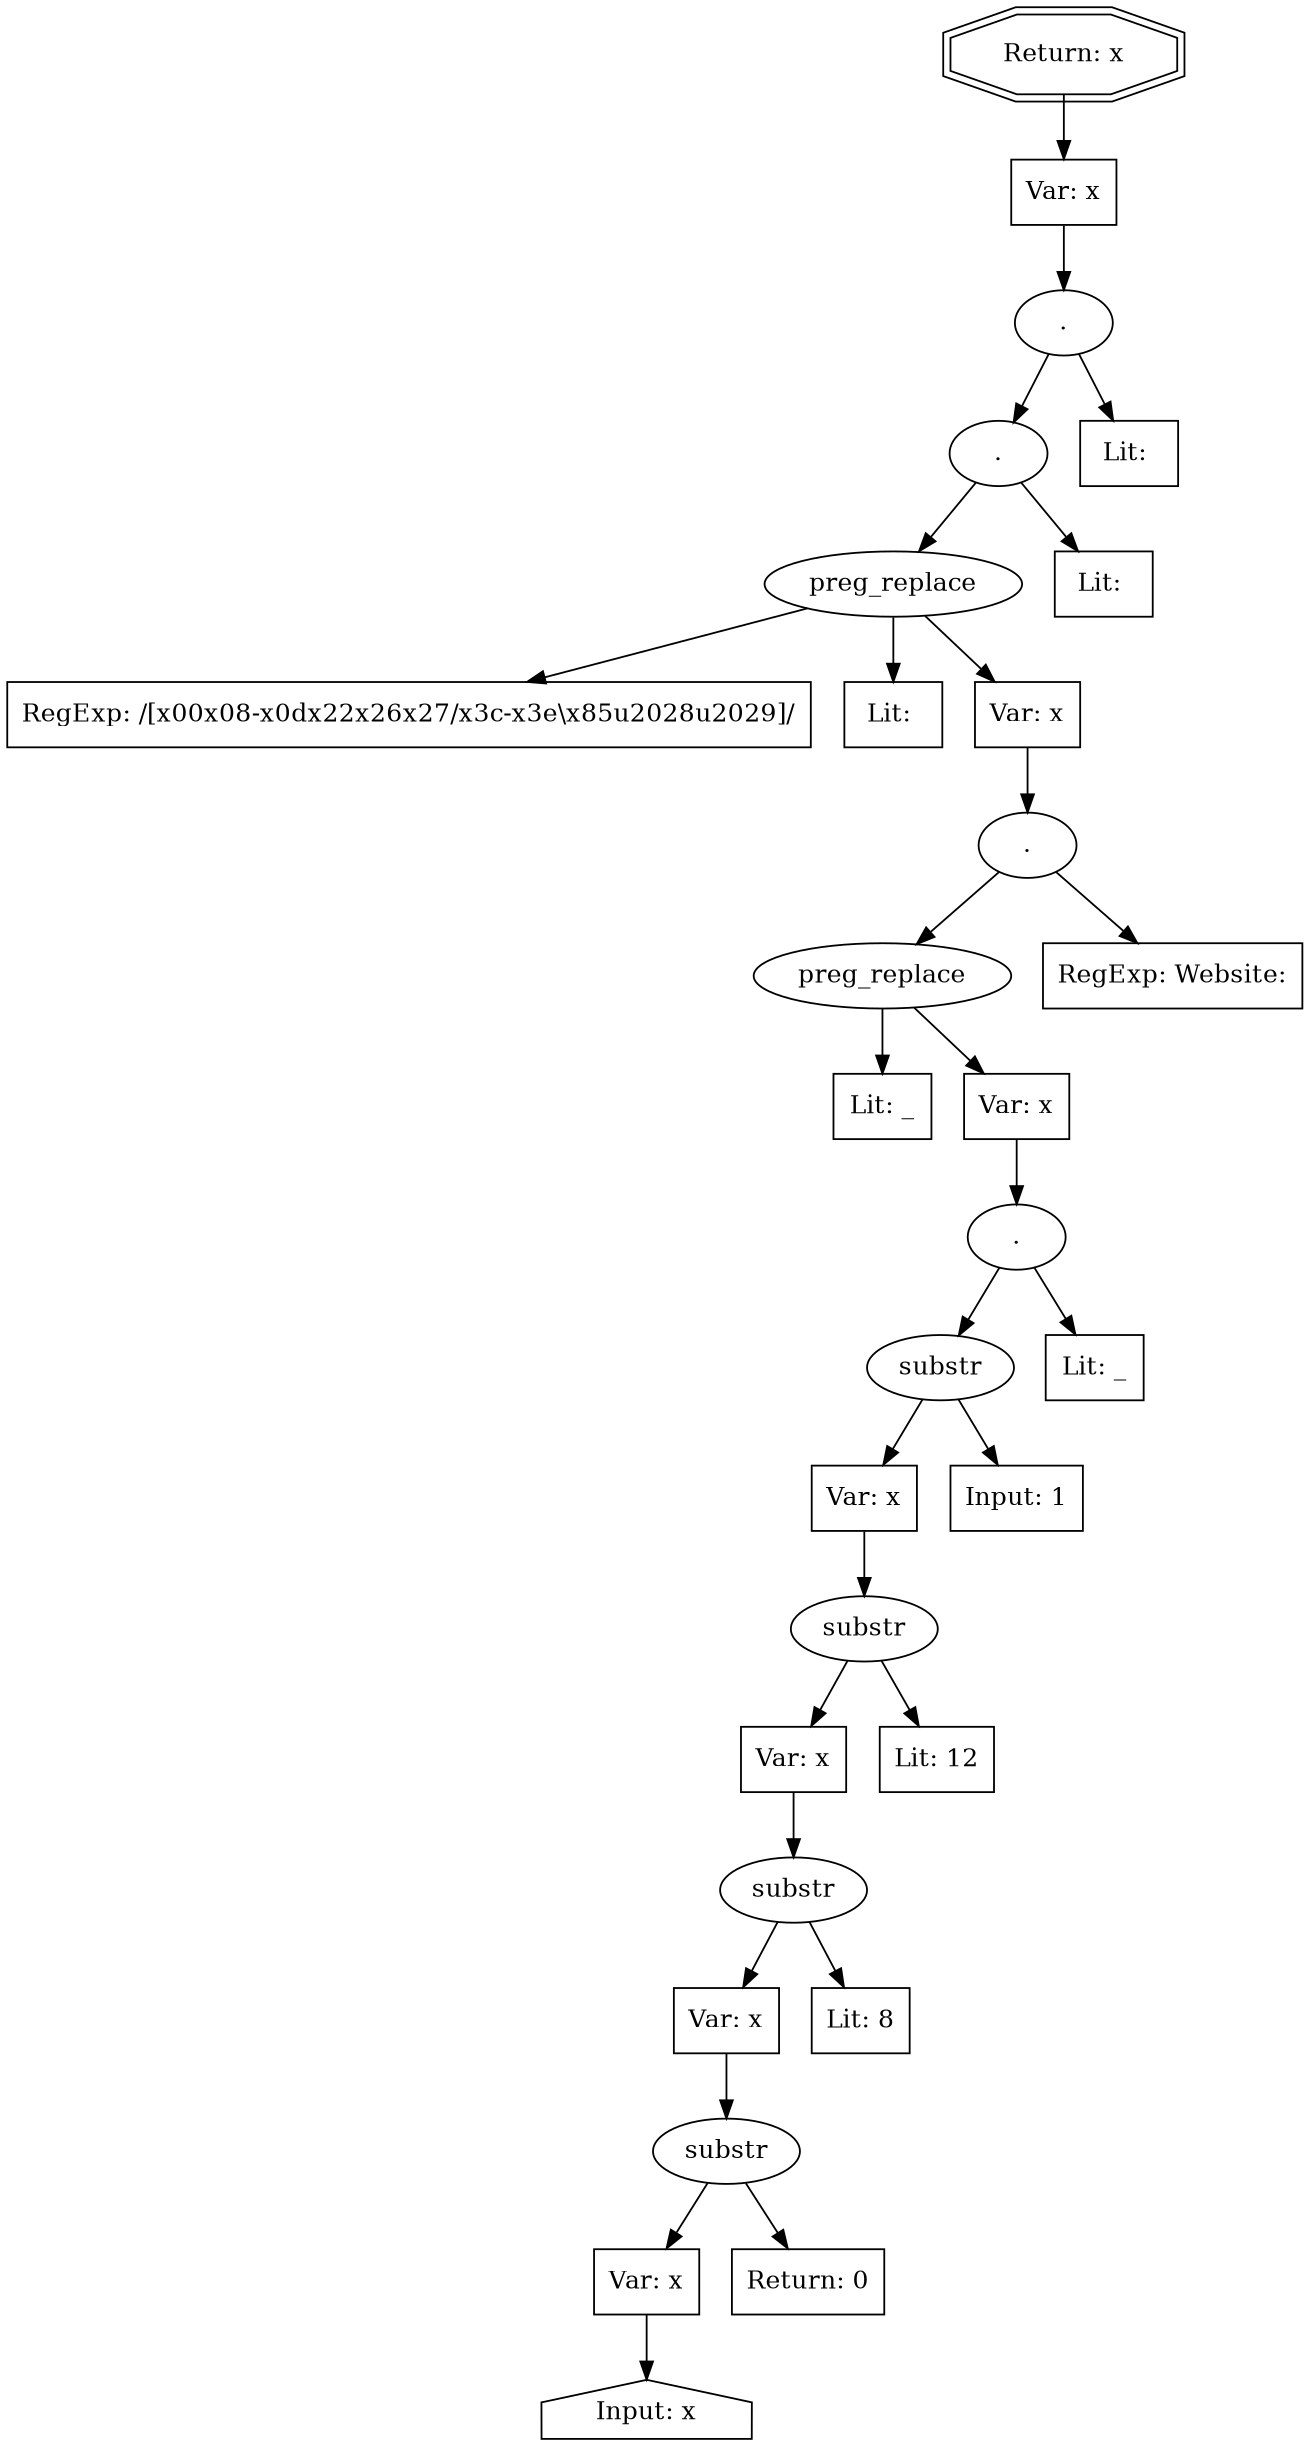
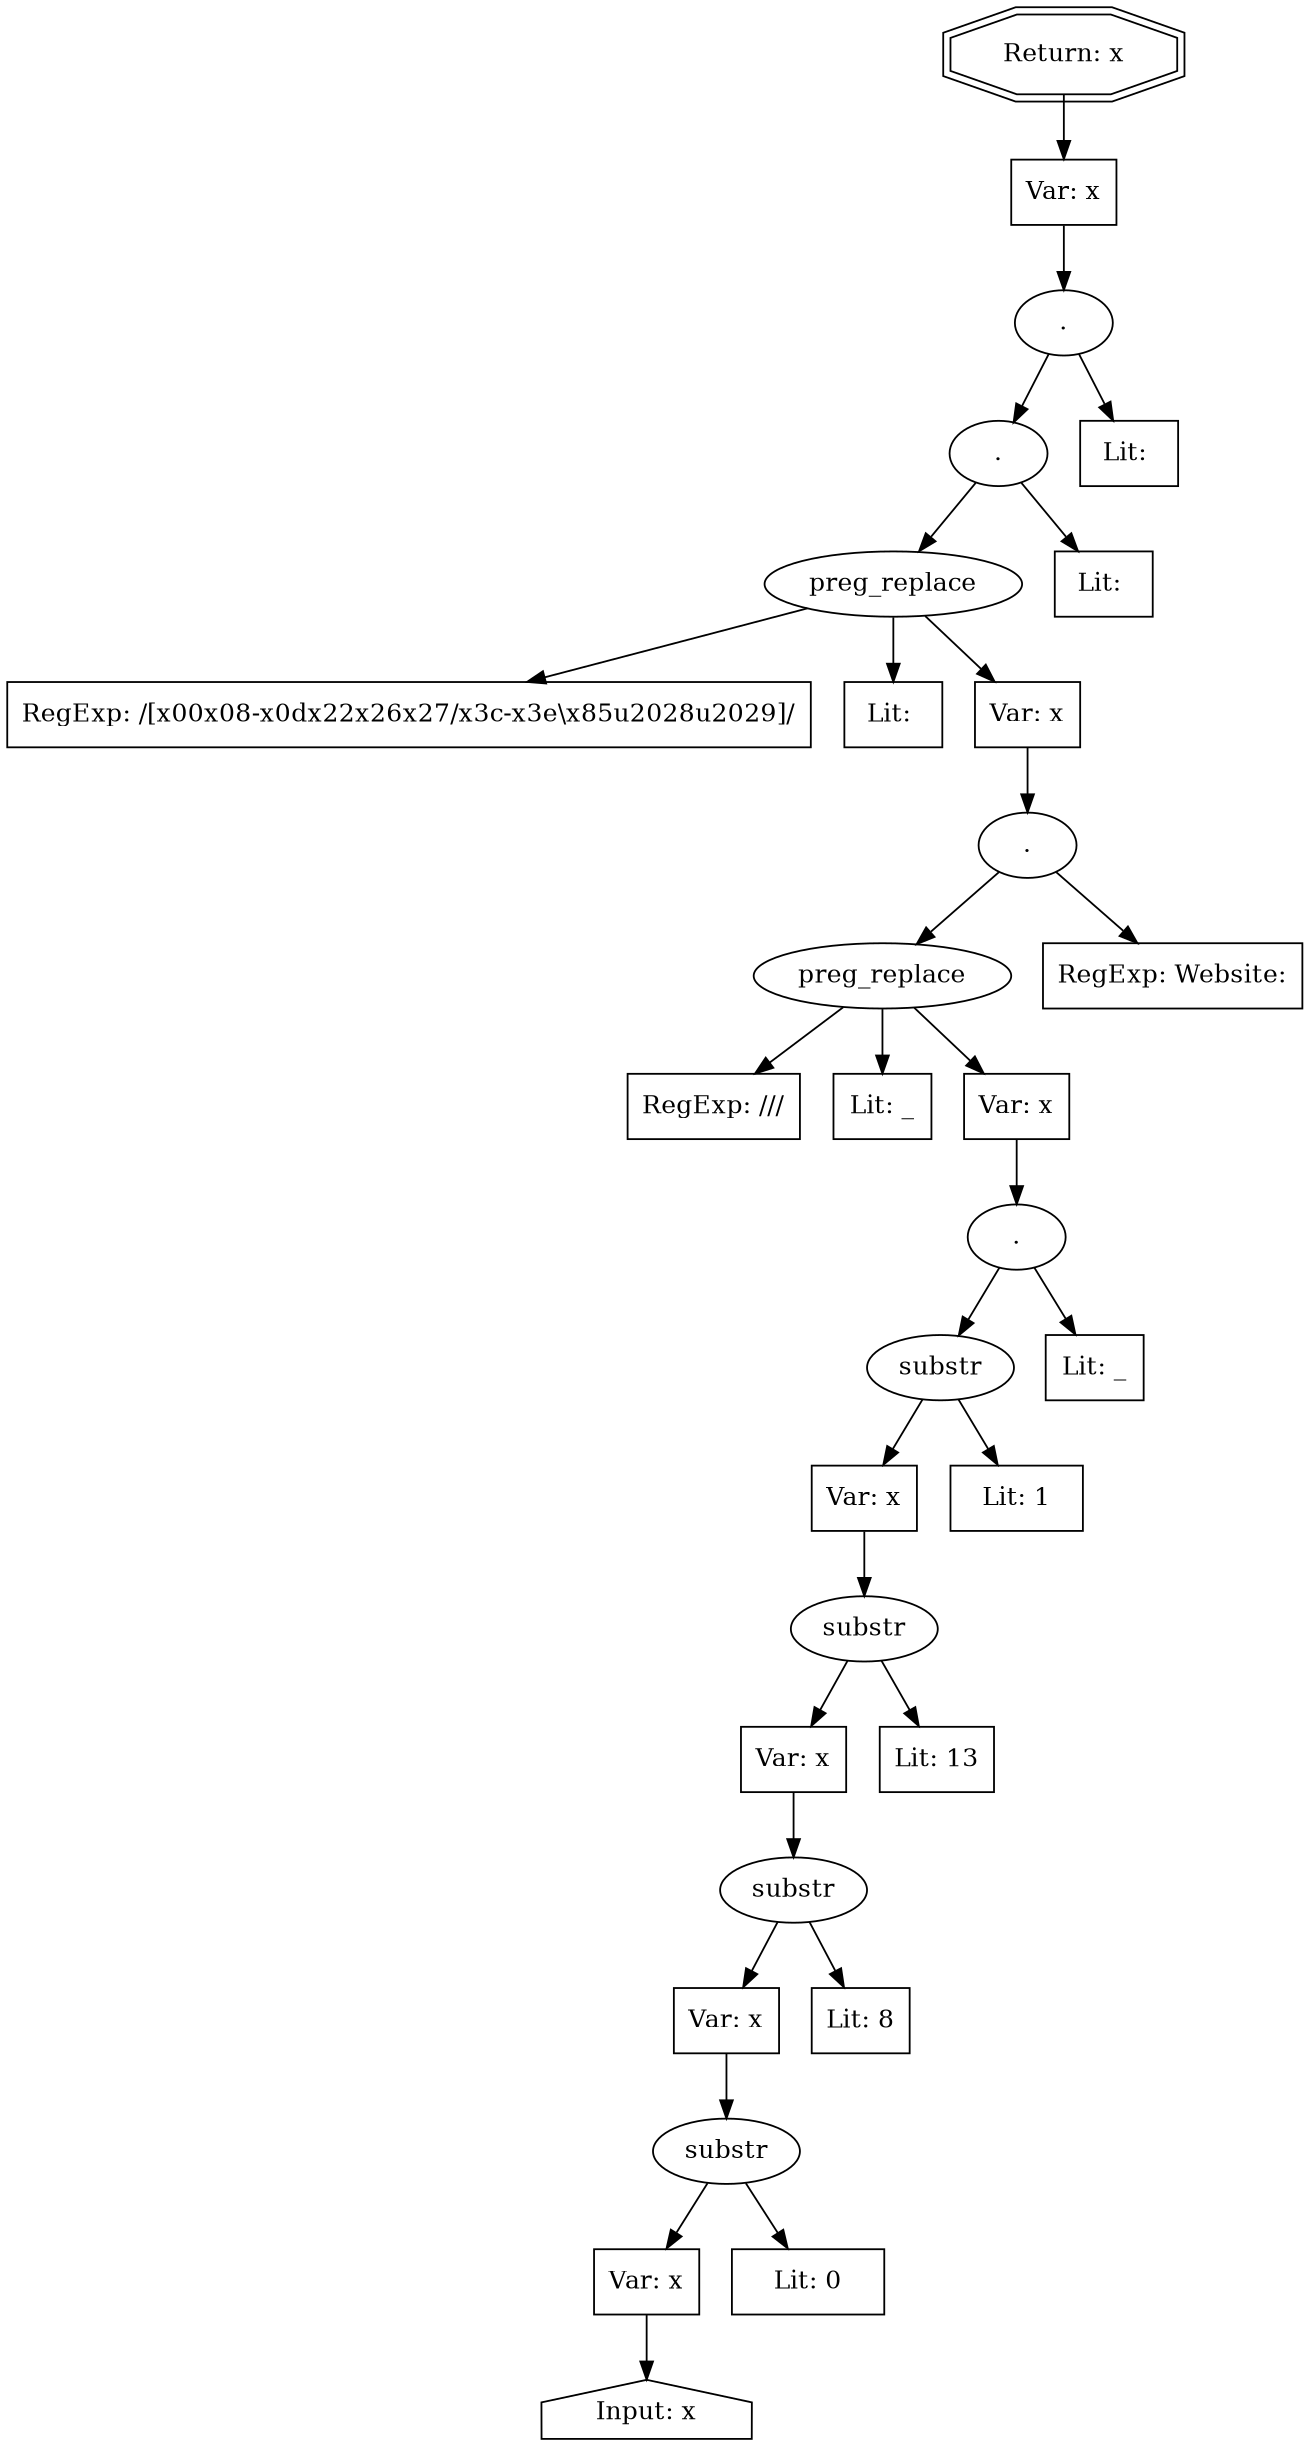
node "RegExp: ///": added
node "Input: 1": label "Input: 1" -> "Lit: 1"
node "Lit: 12": label "Lit: 12" -> "Lit: 13"
node "Return: 0": label "Return: 0" -> "Lit: 0"
